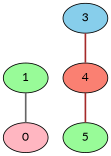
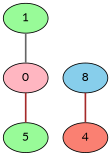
node "3": label "3" -> "8"
edge "4" -- "5": now "0" -- "5"
